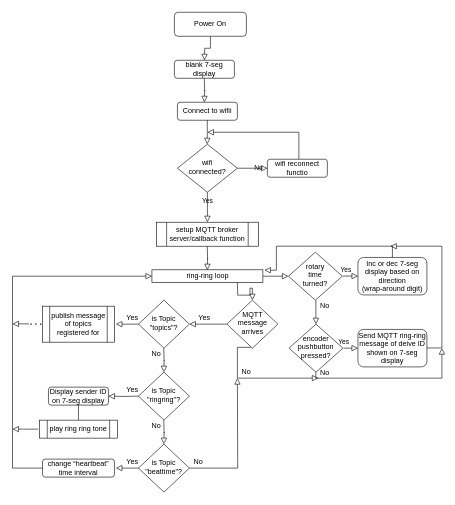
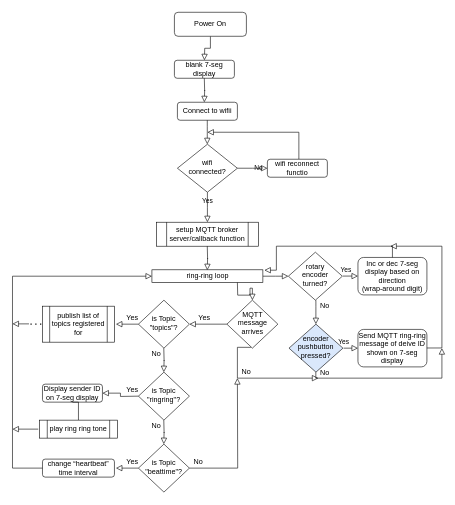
node "rotary time turned?": label "rotary time turned?" -> "rotary encoder turned?"
node "publish message of topics registered for": label "publish message of topics registered for" -> "publish list of topics registered for"
node "encoder pushbutton pressed?": fillcolor #ffffff -> #dae8fc
node "Display sender ID on 7-seg display": moved (78, 396) -> (72, 393)
